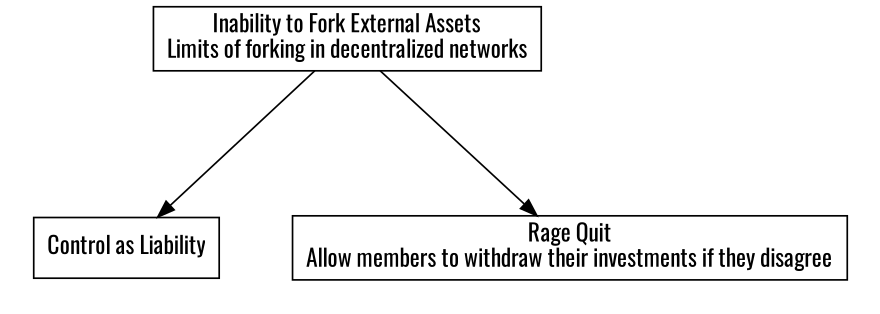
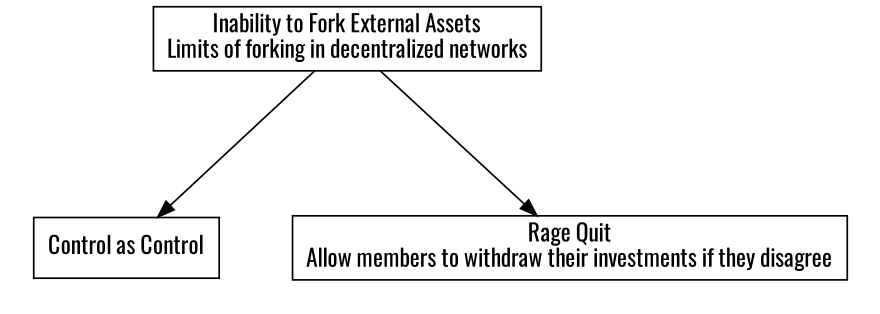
node "Control as Liability": label "Control as Liability" -> "Control as Control"
